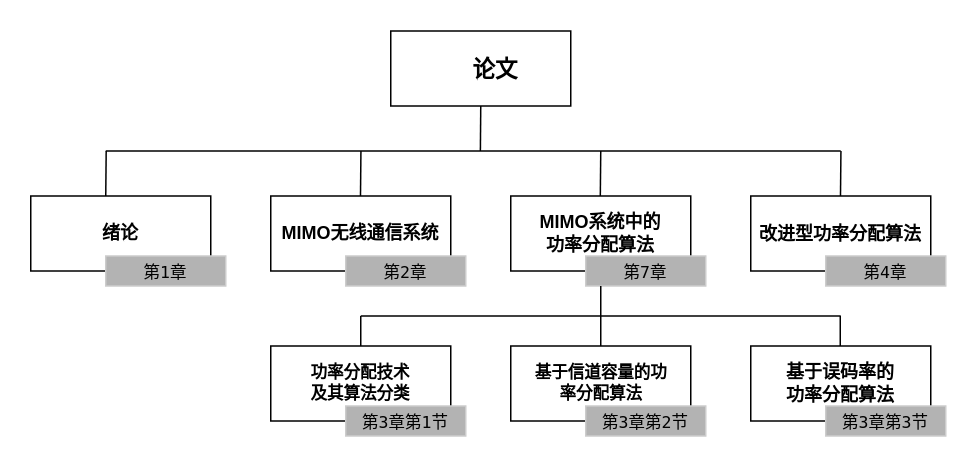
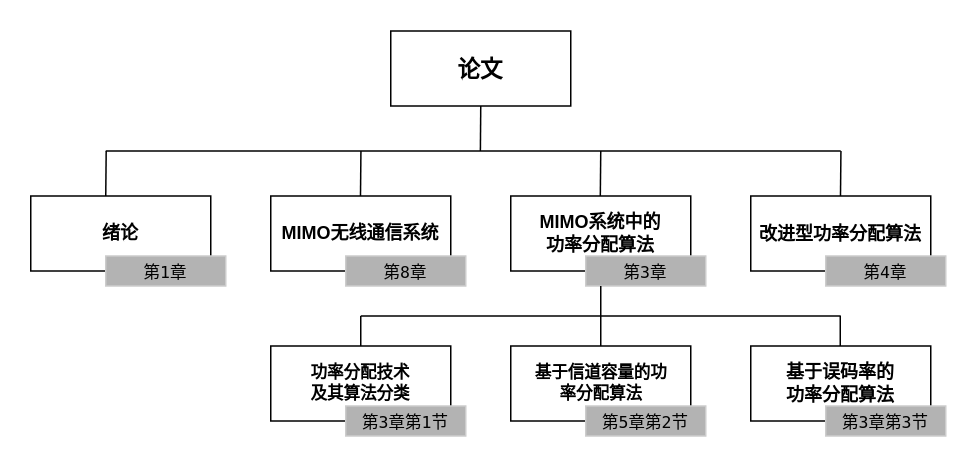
node "论文": moved (496, 68) -> (481, 68)
node "第2章": label "第2章" -> "第8章"
node "第7章": label "第7章" -> "第3章"
node "第3章第2节": label "第3章第2节" -> "第5章第2节"
